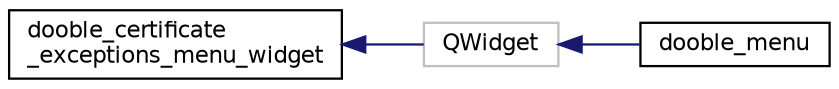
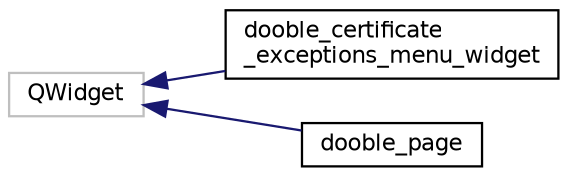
edge "QWidget" -> "dooble_certificate _exceptions_menu_widget": reversed
node "dooble_menu": label "dooble_menu" -> "dooble_page"
